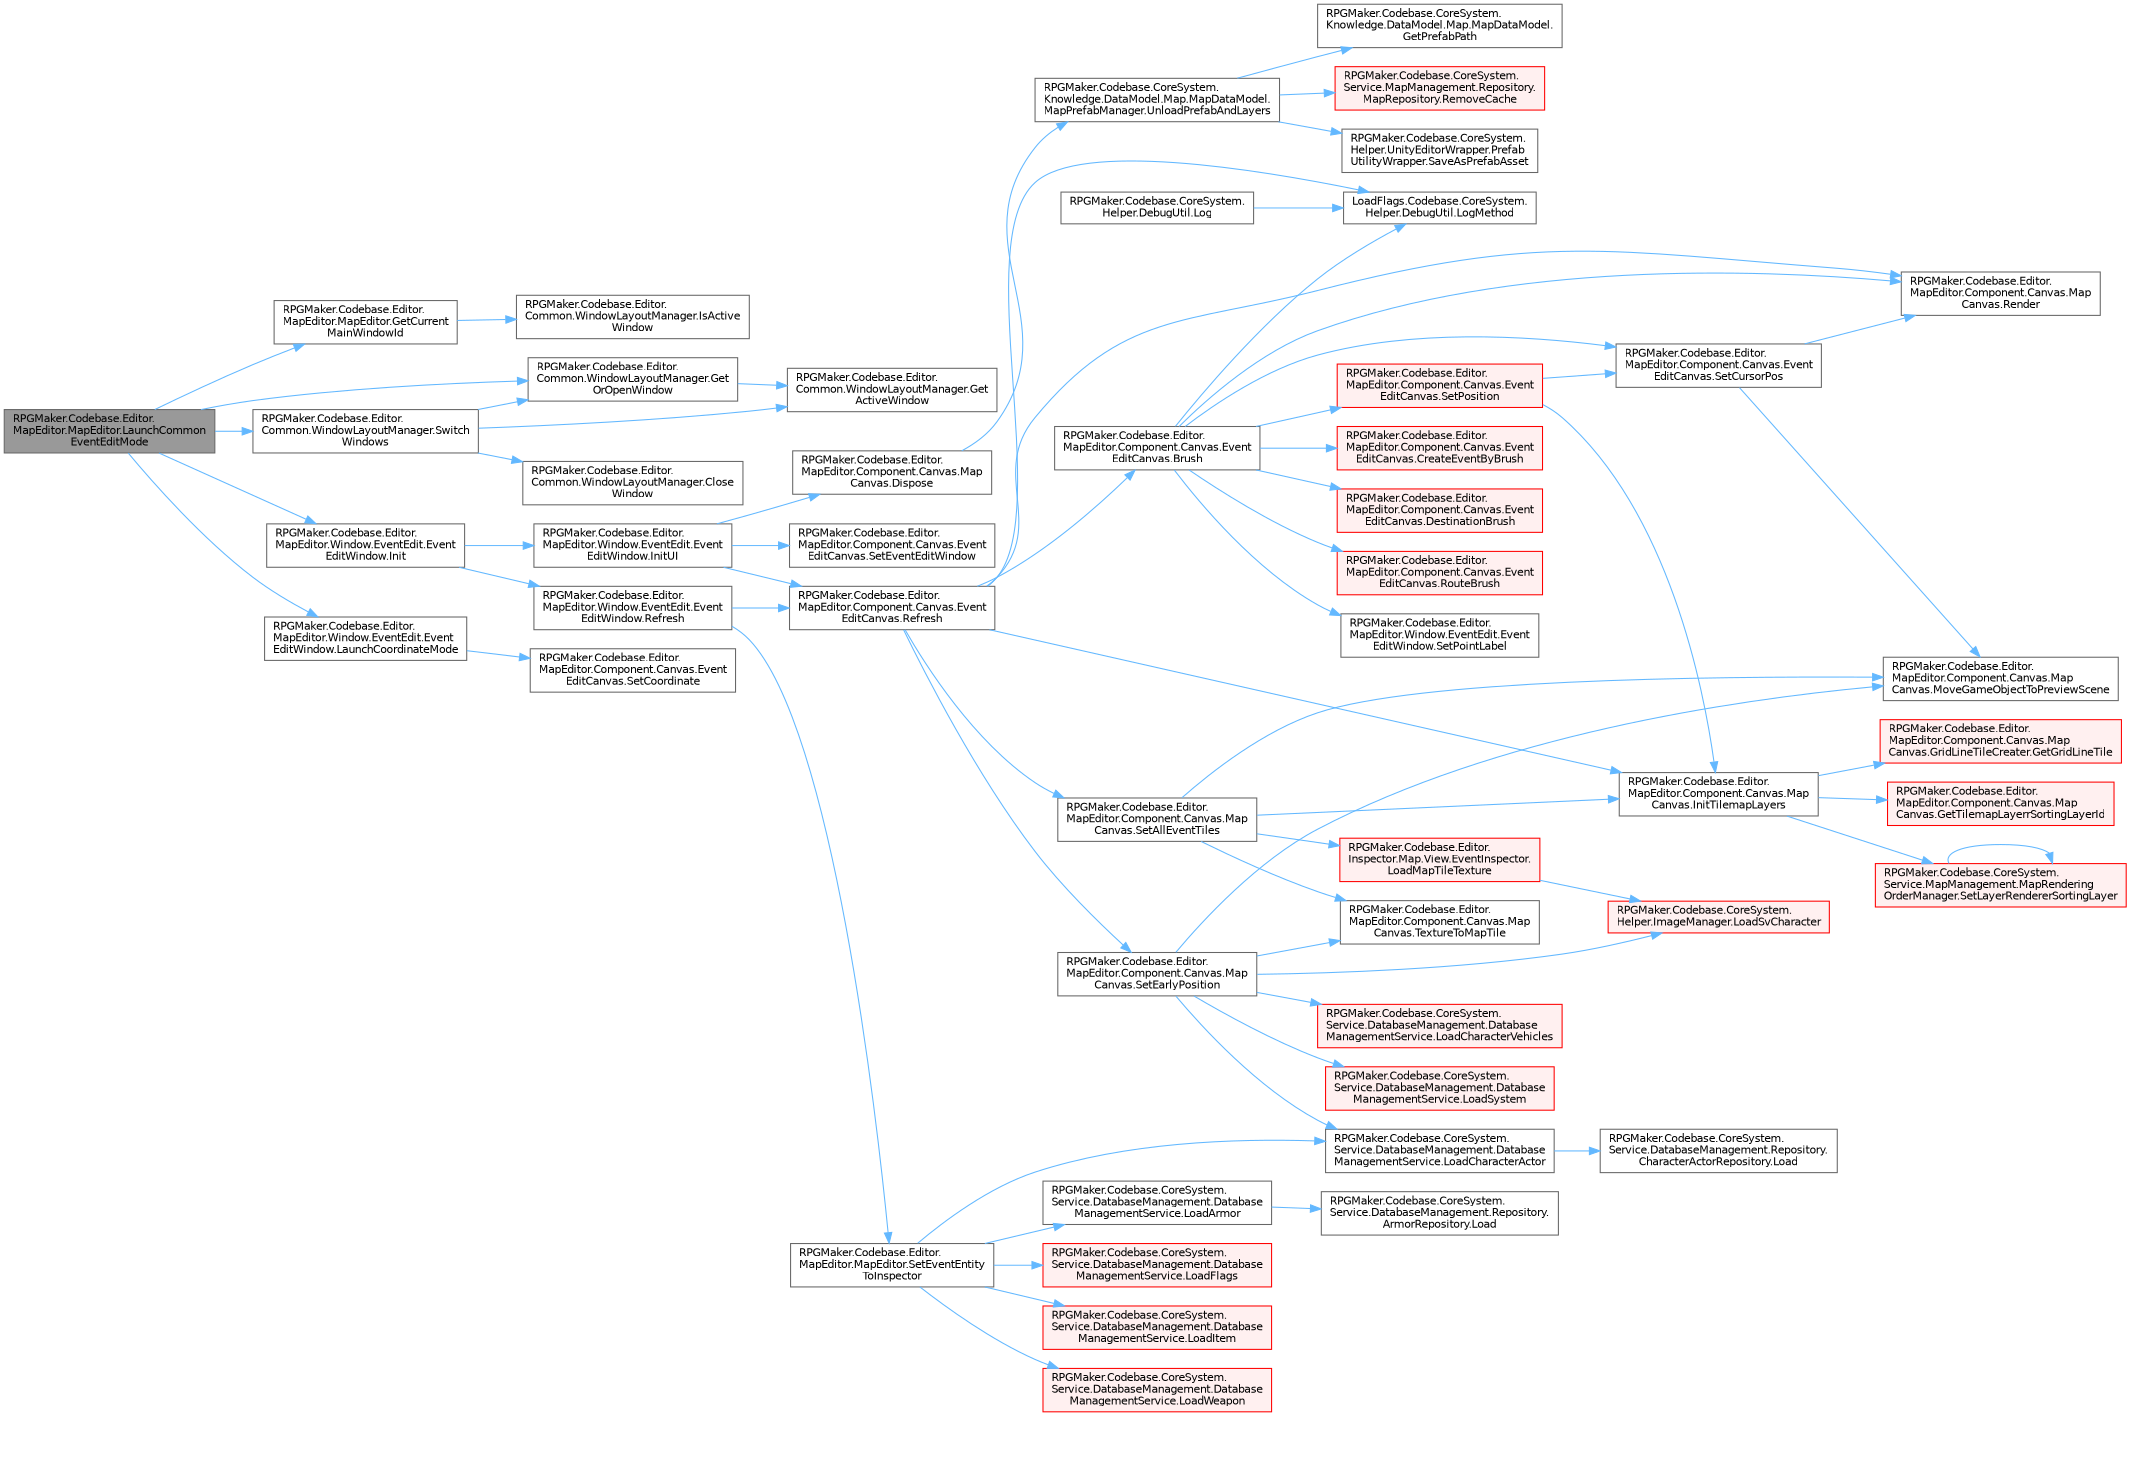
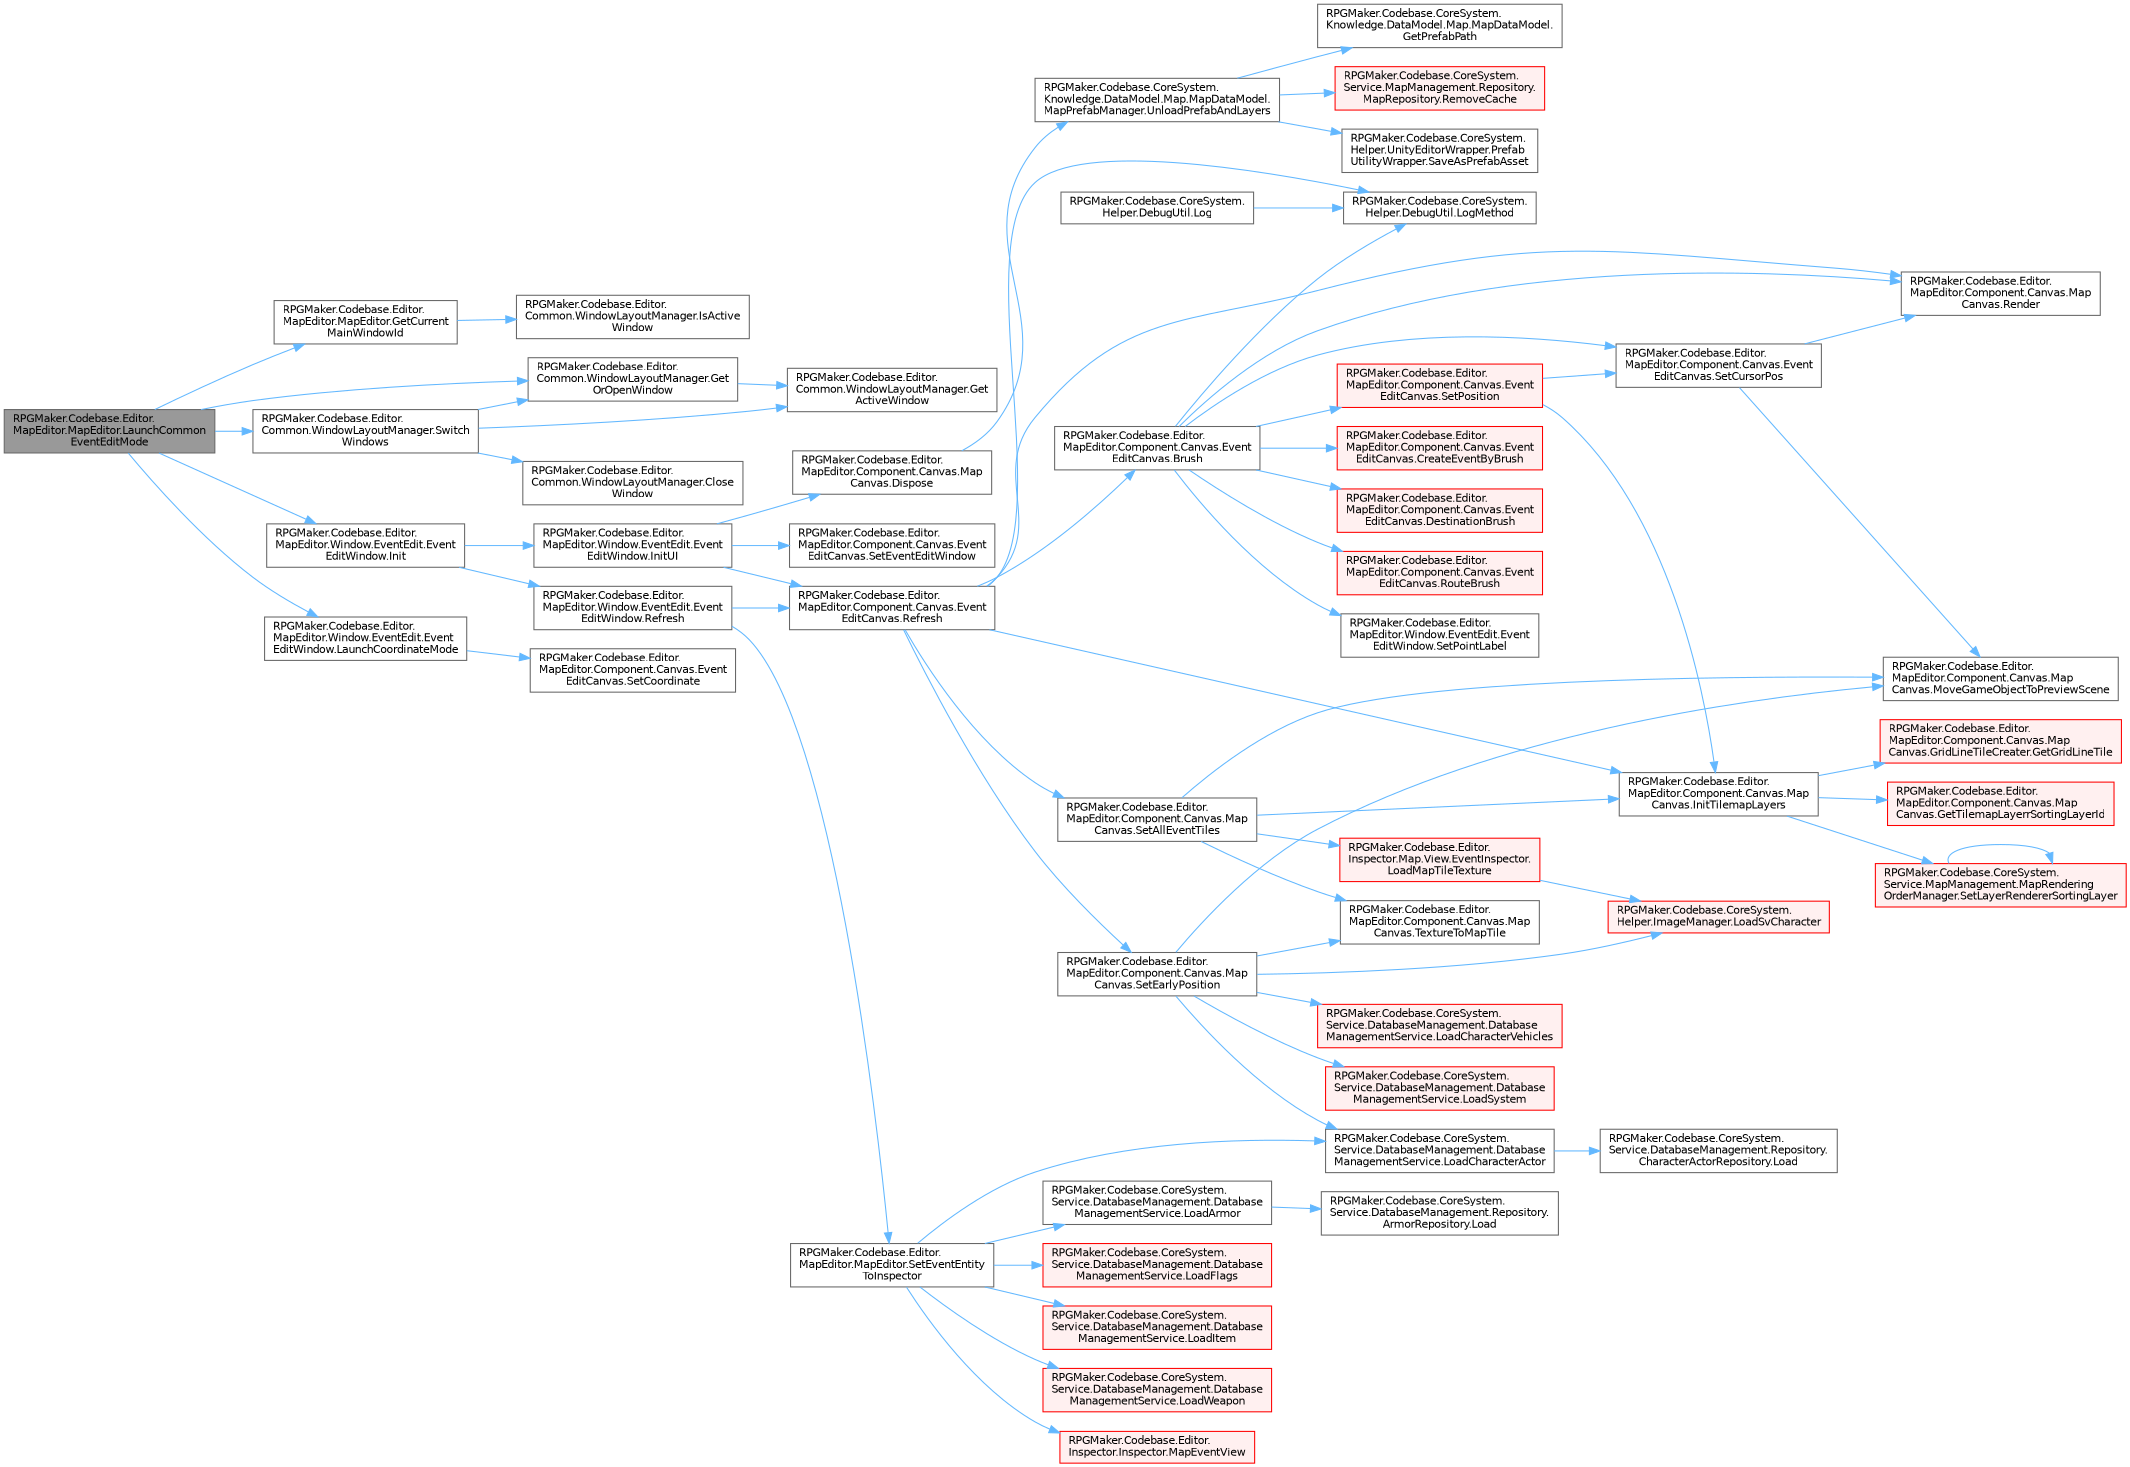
node "LoadFlags.Codebase.CoreSystem. Helper.DebugUtil.LogMethod": label "LoadFlags.Codebase.CoreSystem. Helper.DebugUtil.LogMethod" -> "RPGMaker.Codebase.CoreSystem. Helper.DebugUtil.LogMethod"
node "RPGMaker.Codebase.Editor. Inspector.Inspector.MapEventView": added
